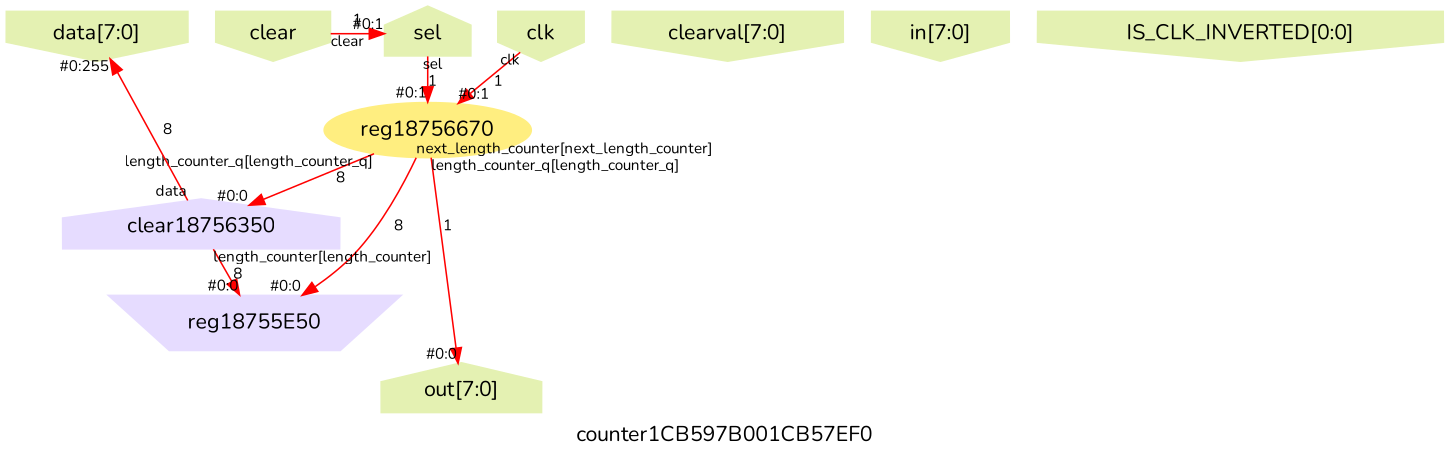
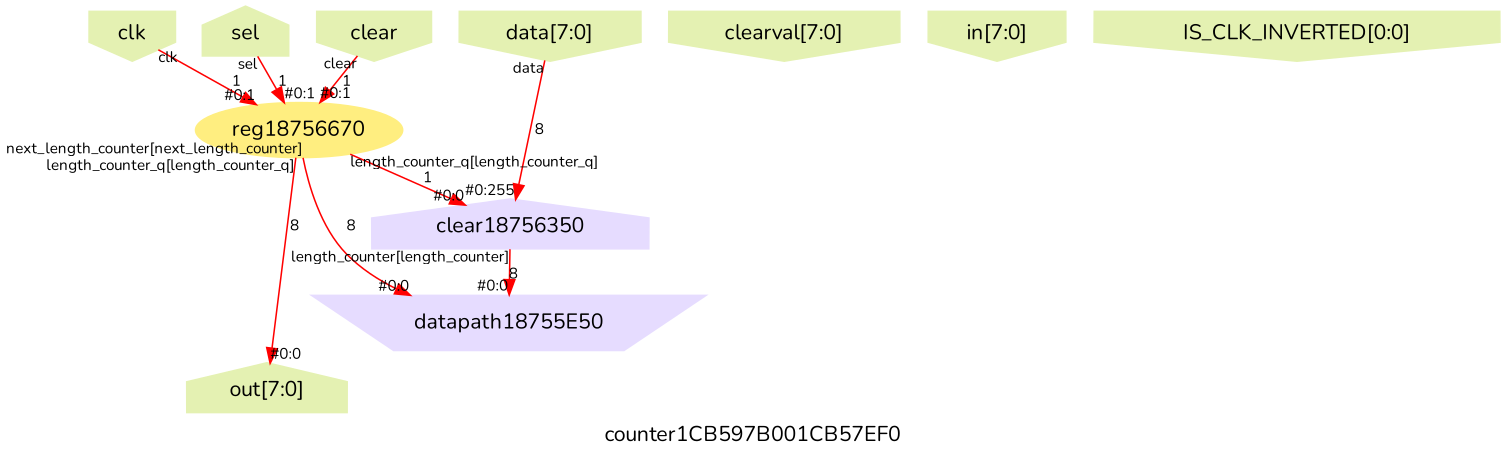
edge "clear" -> "sel": now "clear" -> "reg18756670"
edge "clear18756350" -> "data[7:0]": reversed
edge "reg18756670" -> "clear18756350": label "8" -> "1"
edge "reg18756670" -> "out[7:0]": label "1" -> "8"
node "reg18755E50": label "reg18755E50" -> "datapath18755E50"
